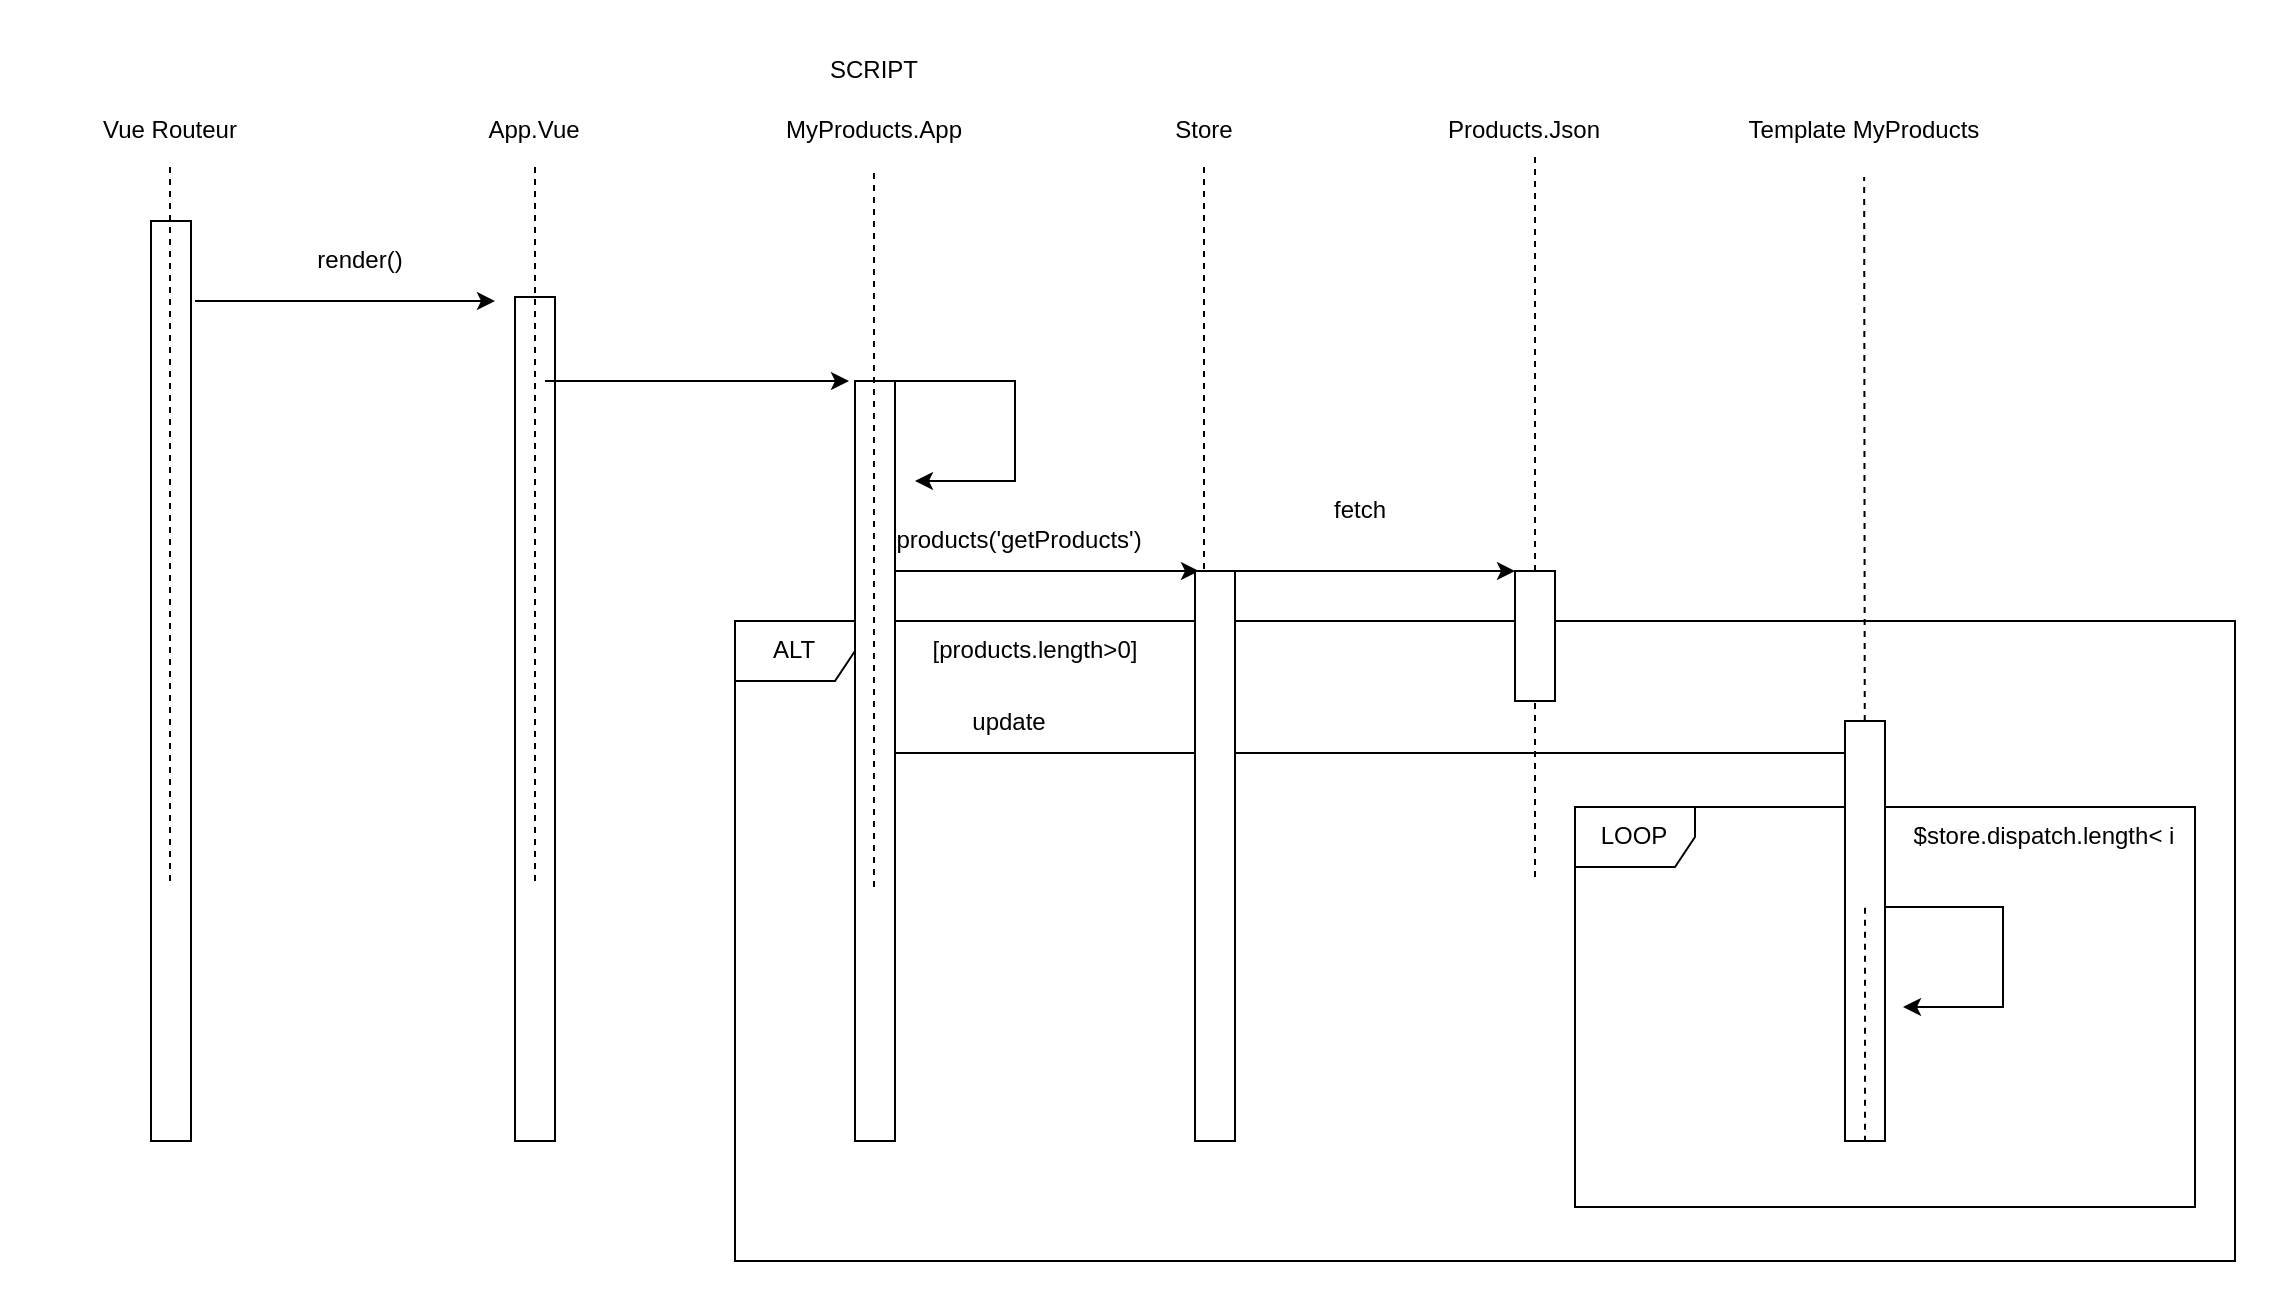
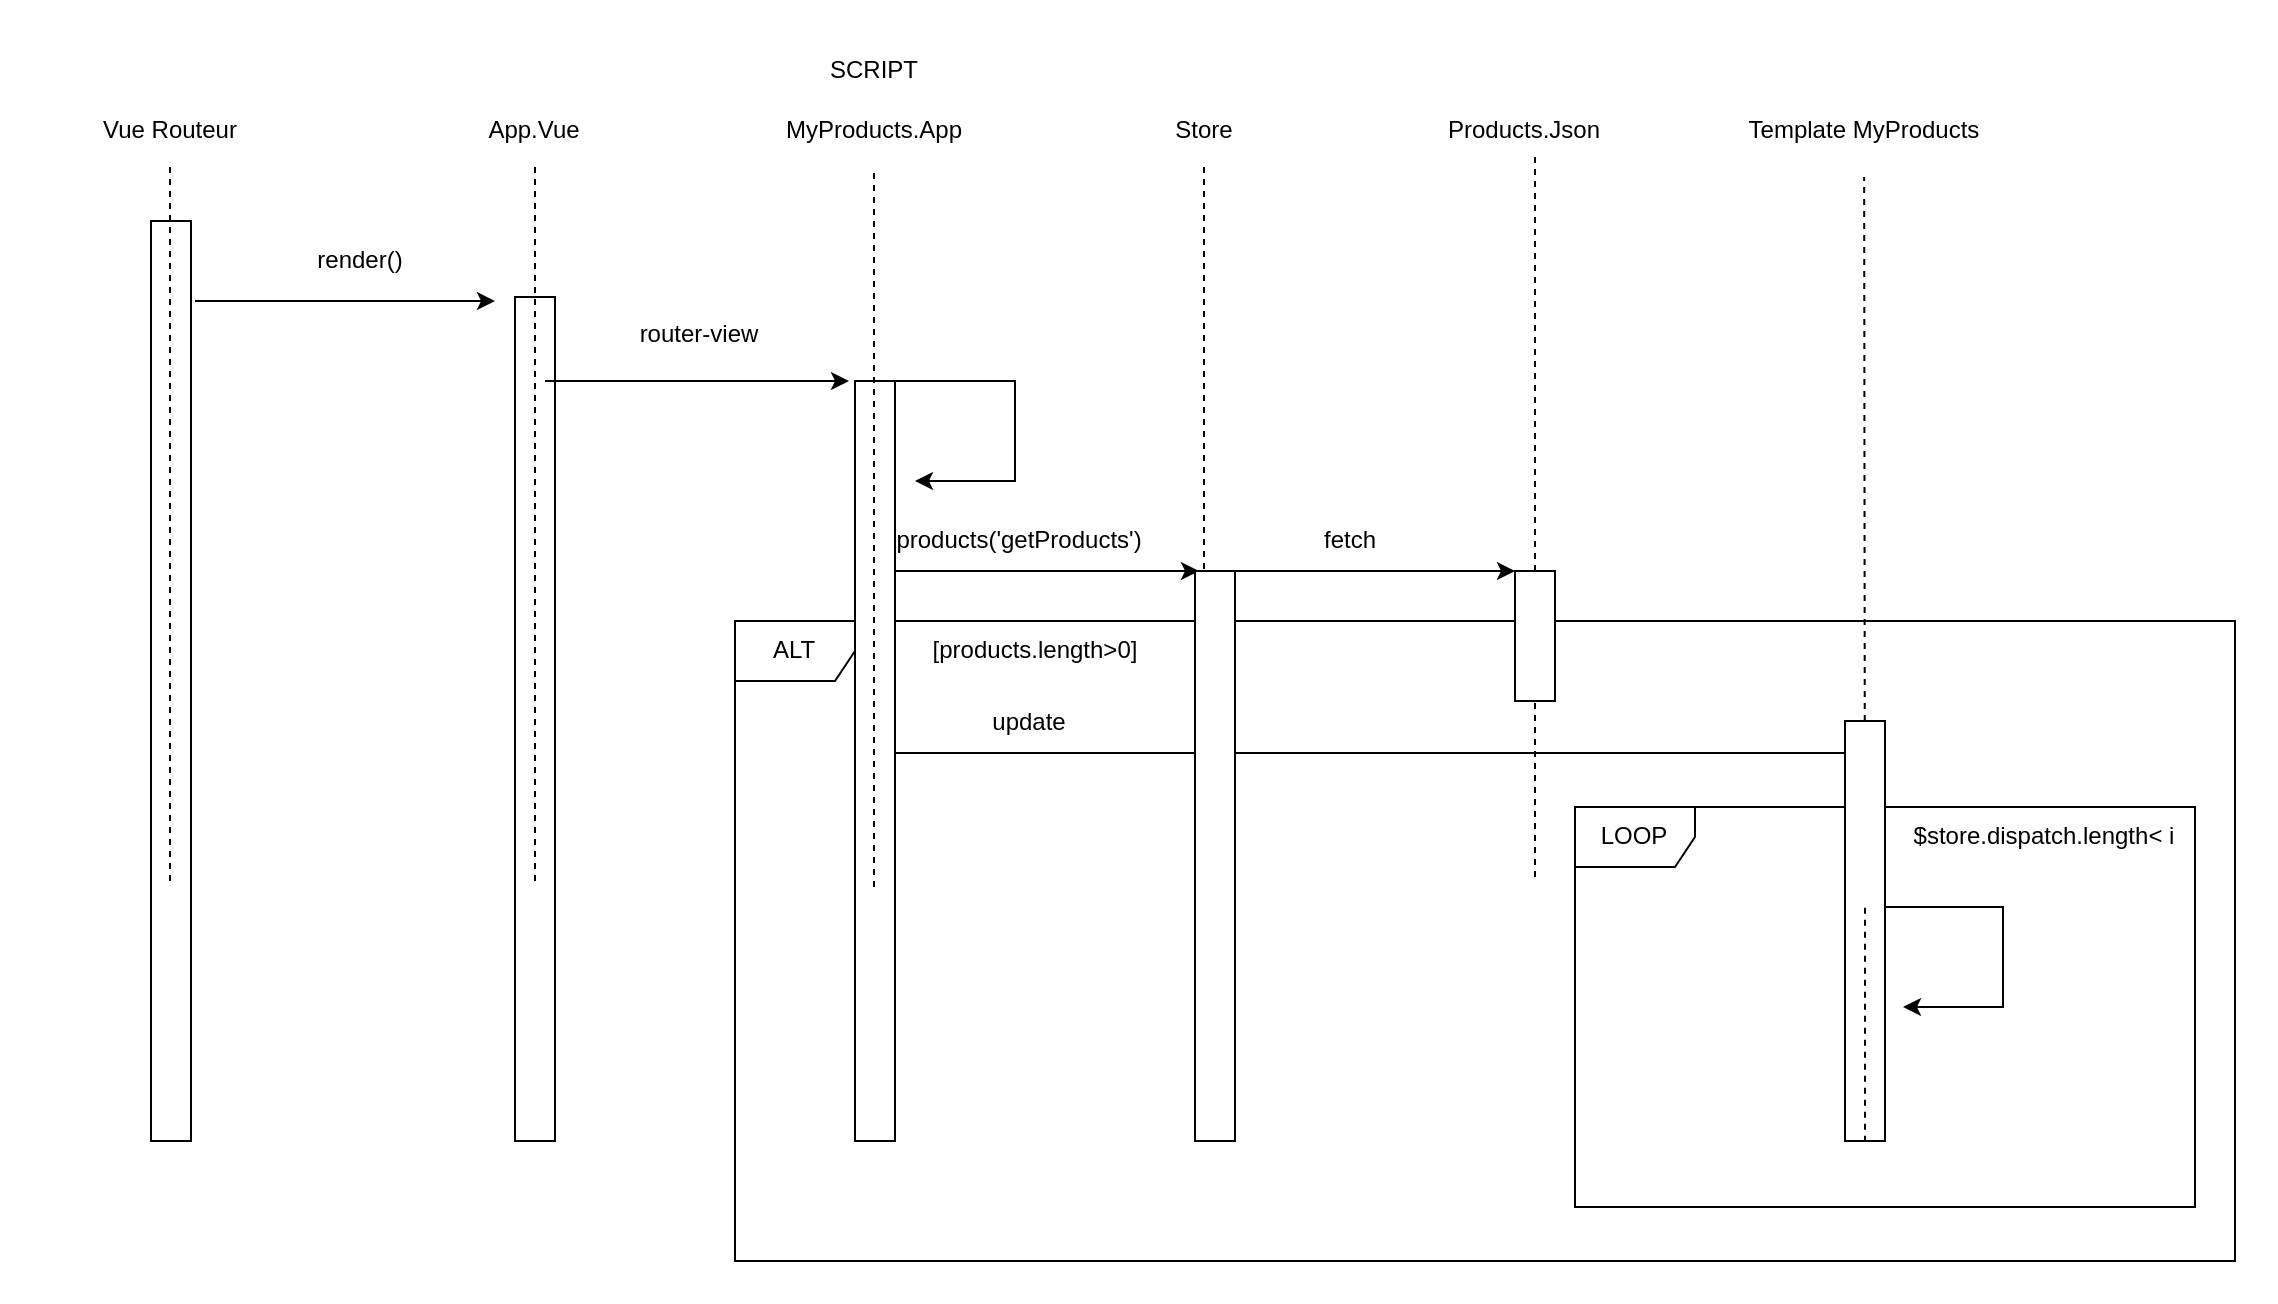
node "router-view": added
node "fetch": moved (1361, 511) -> (1351, 541)
node "update": moved (1010, 723) -> (1030, 723)
